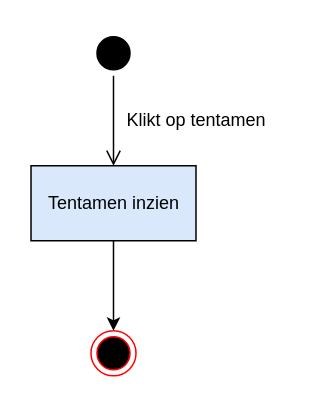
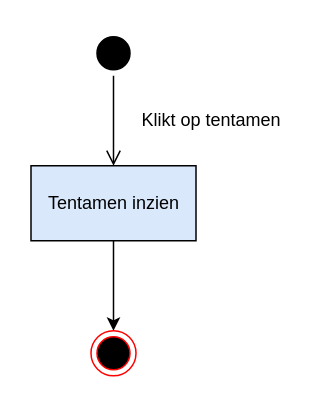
node "Klikt op tentamen": moved (196, 121) -> (211, 121)
